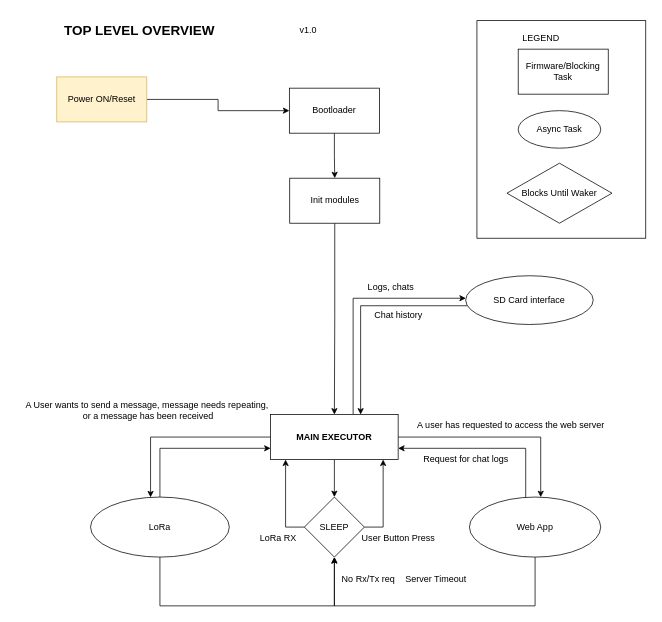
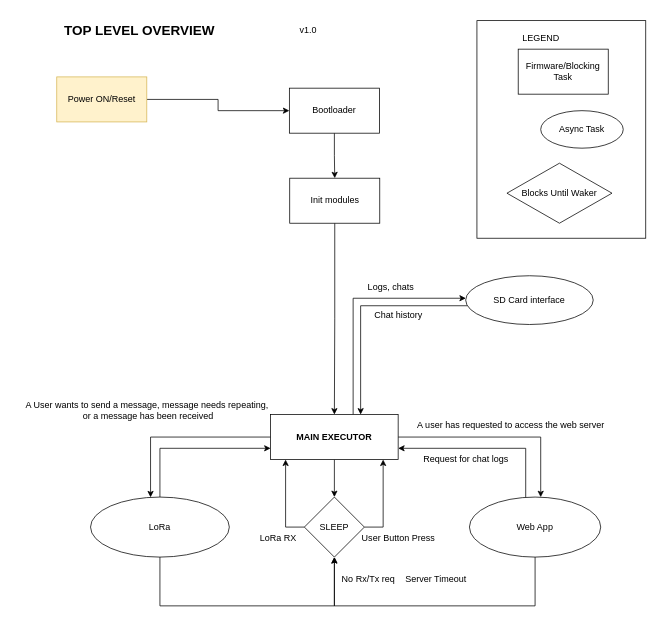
node "Async Task": moved (559, 129) -> (582, 129)
